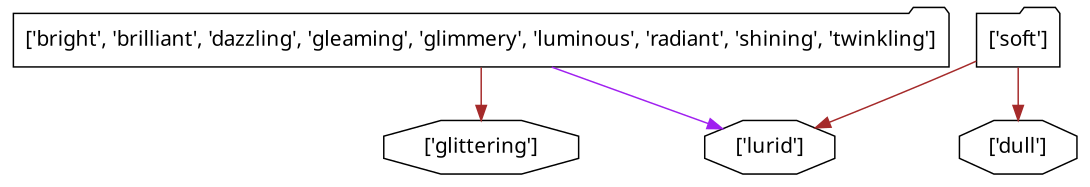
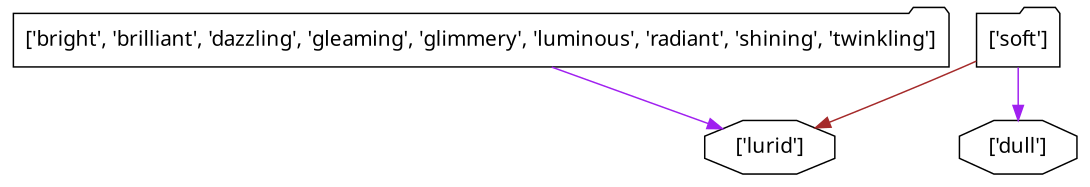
edge "['soft']" -> "['dull']": color brown -> purple
node "['glittering']": removed
